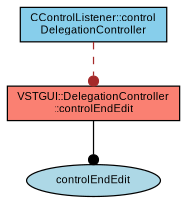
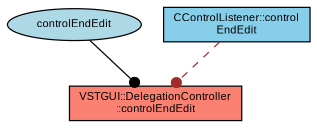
node "CControlListener::control DelegationController": label "CControlListener::control DelegationController" -> "CControlListener::control EndEdit"
edge "VSTGUI::DelegationController ::controlEndEdit" -> "controlEndEdit": reversed
